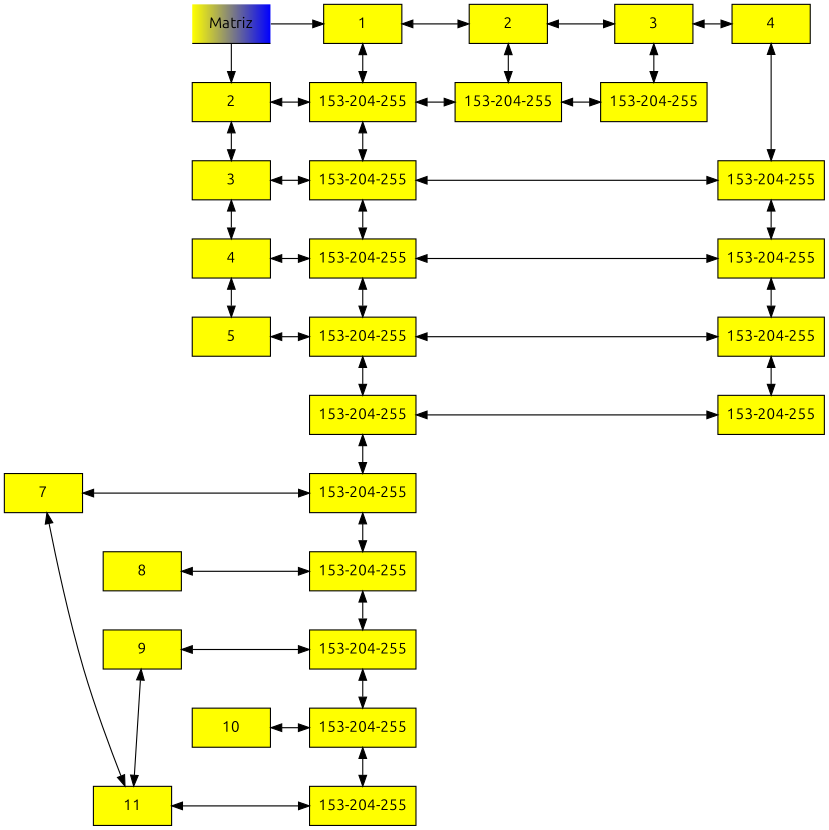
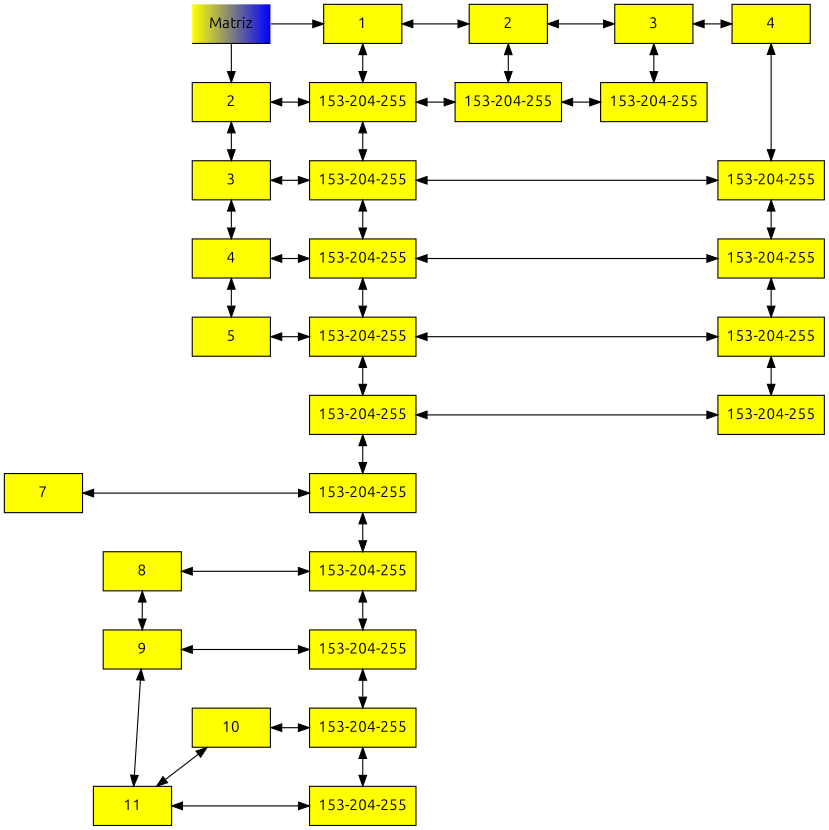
edge "8" -- "9": added
edge "7" -- "11": now "10" -- "11"
